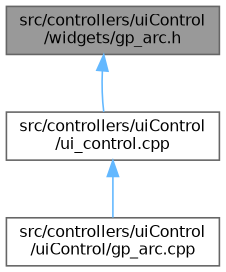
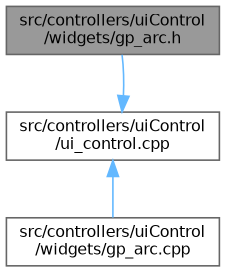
edge "src/controllers/uiControl /ui_control.cpp" -> "src/controllers/uiControl /widgets/gp_arc.h": reversed
node "src/controllers/uiControl /uiControl/gp_arc.cpp": label "src/controllers/uiControl /uiControl/gp_arc.cpp" -> "src/controllers/uiControl /widgets/gp_arc.cpp"
